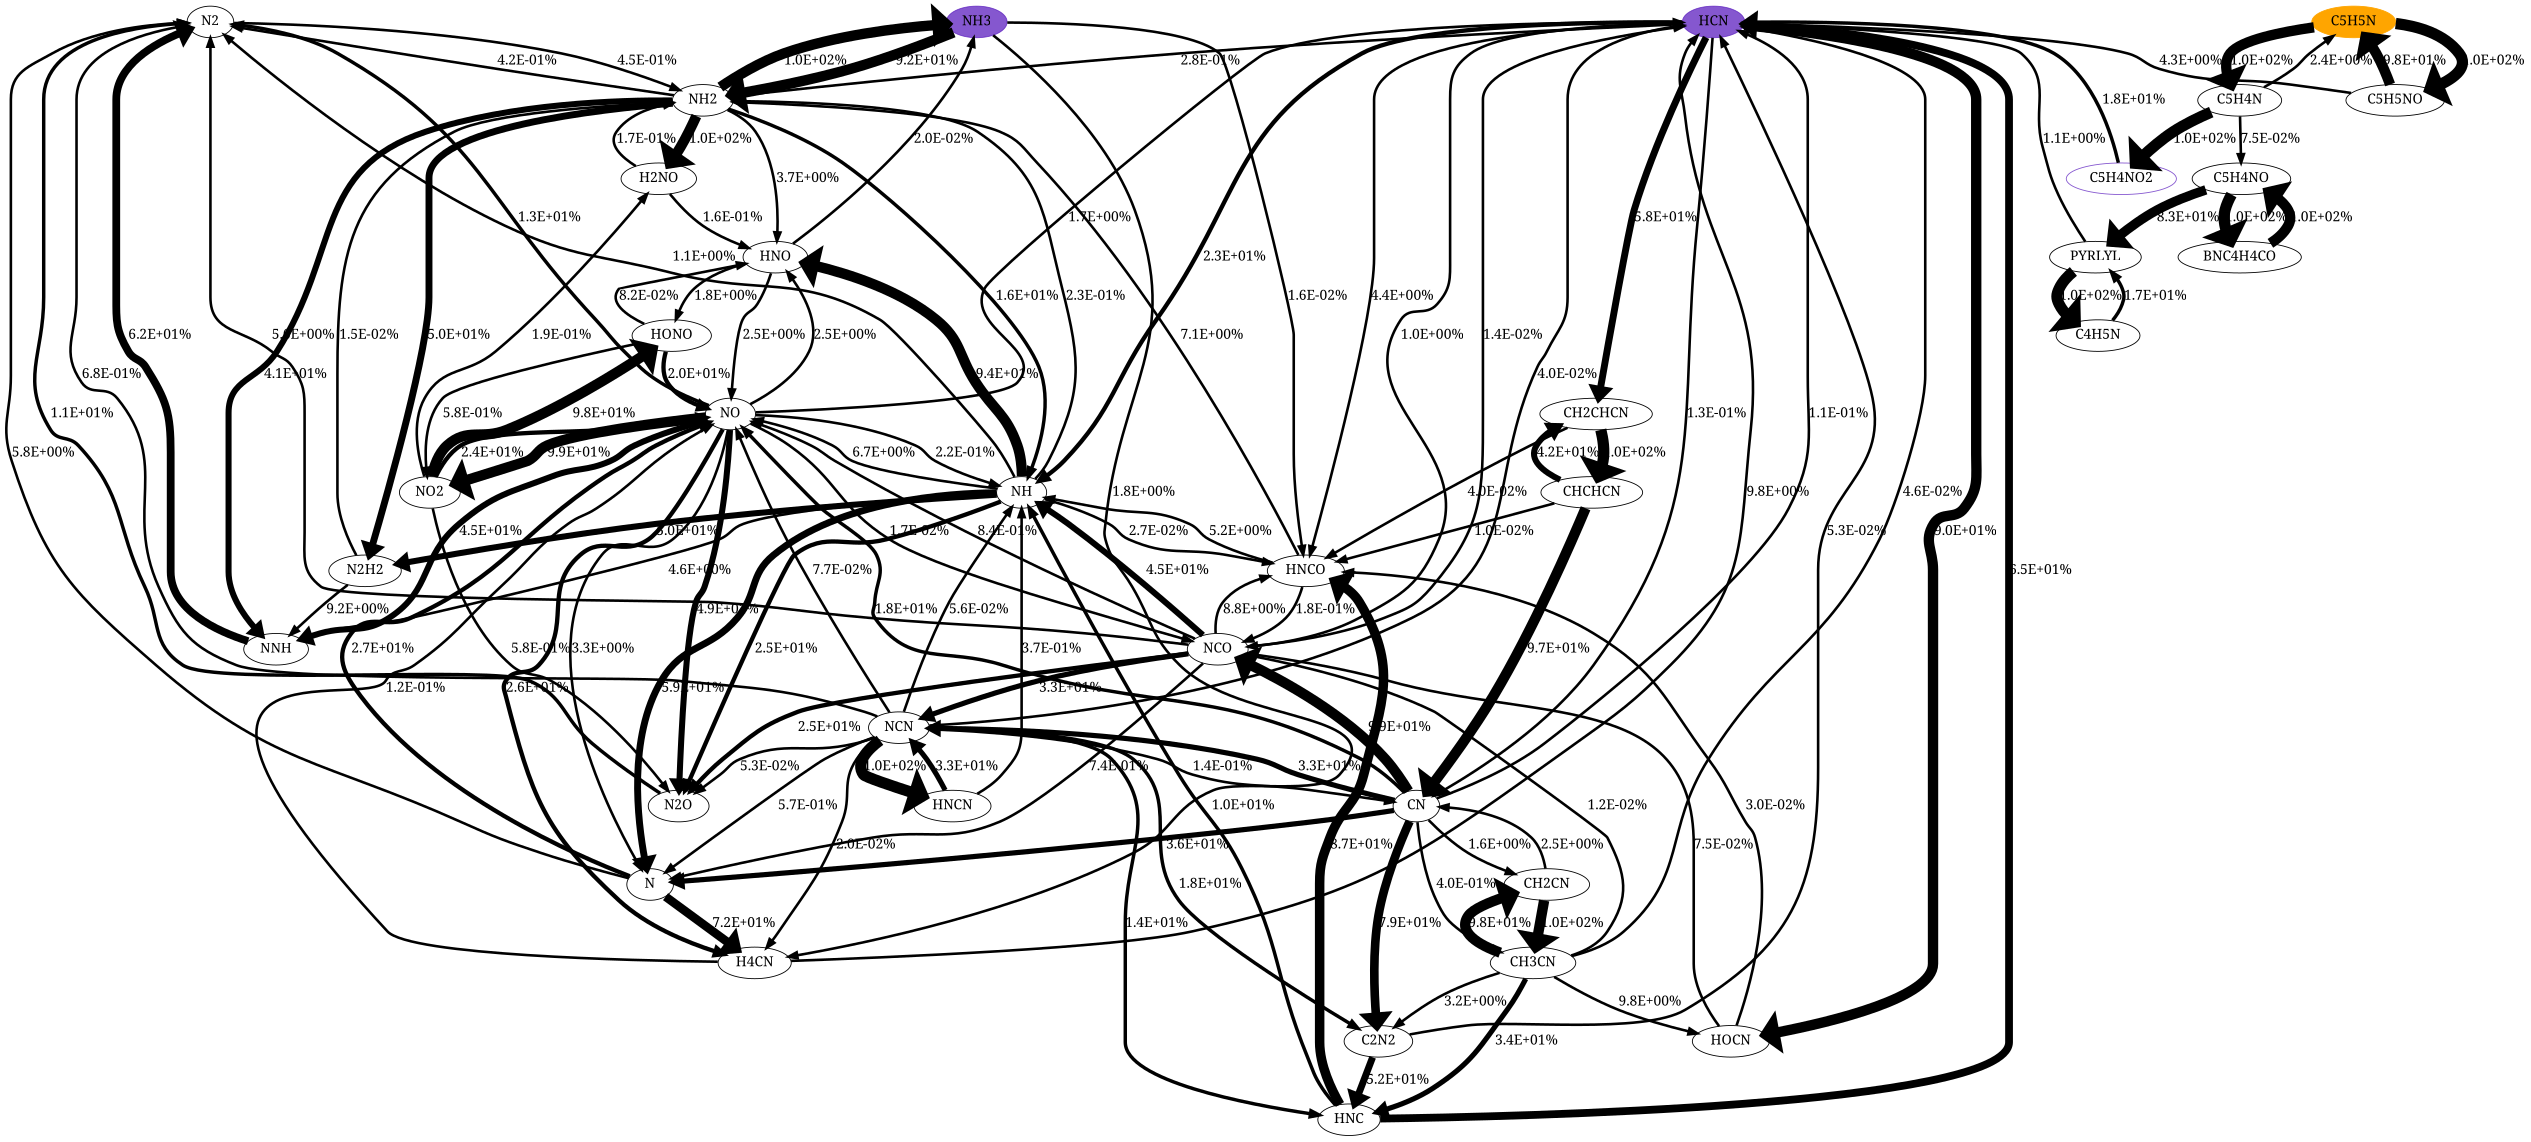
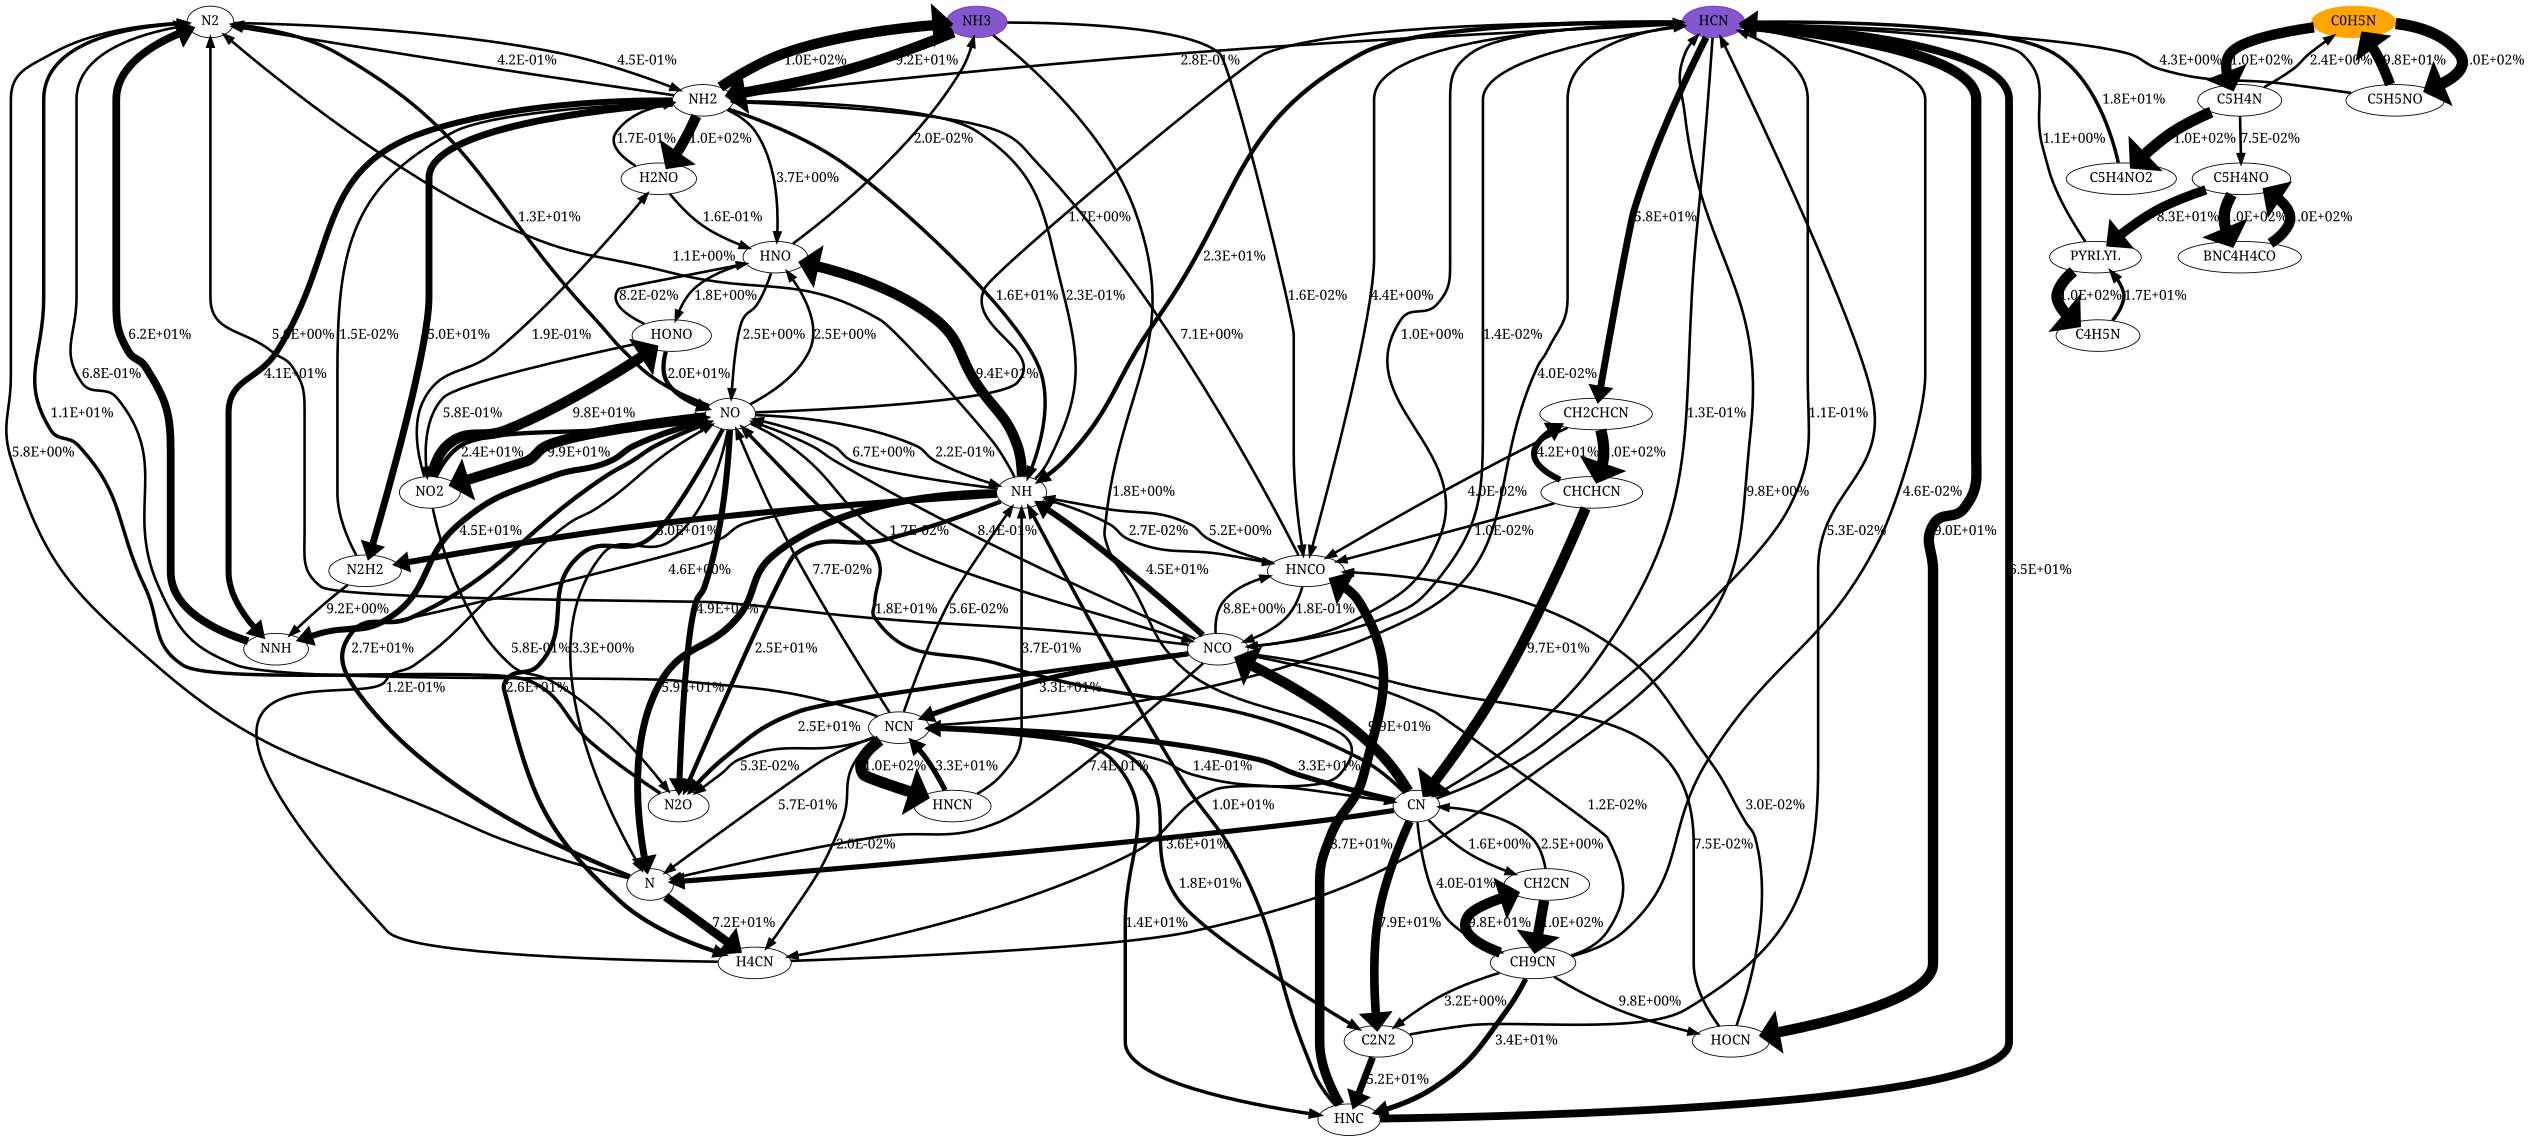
node "C5H5N": label "C5H5N" -> "C0H5N"
node "C5H4NO2": color #500dbab1 -> black
node "CH3CN": label "CH3CN" -> "CH9CN"
